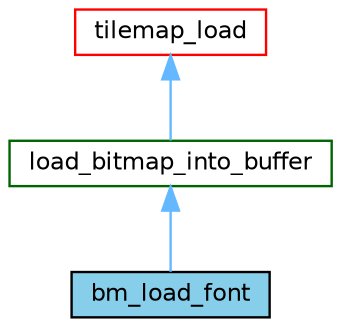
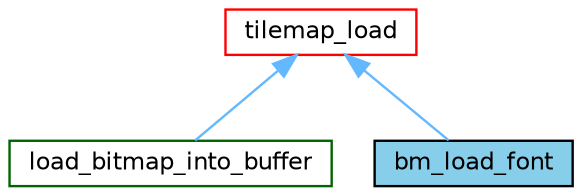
edge "bm_load_font" -> "load_bitmap_into_buffer": now "bm_load_font" -> "tilemap_load"
